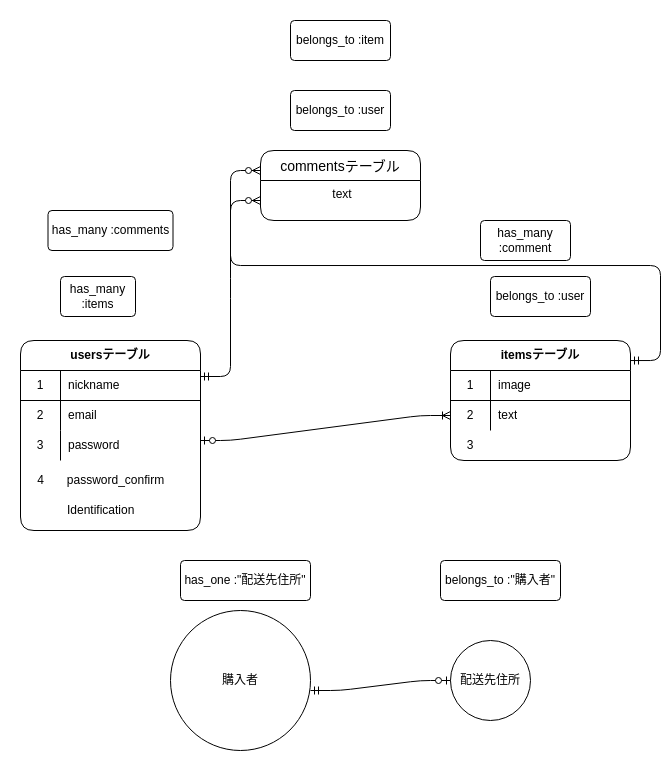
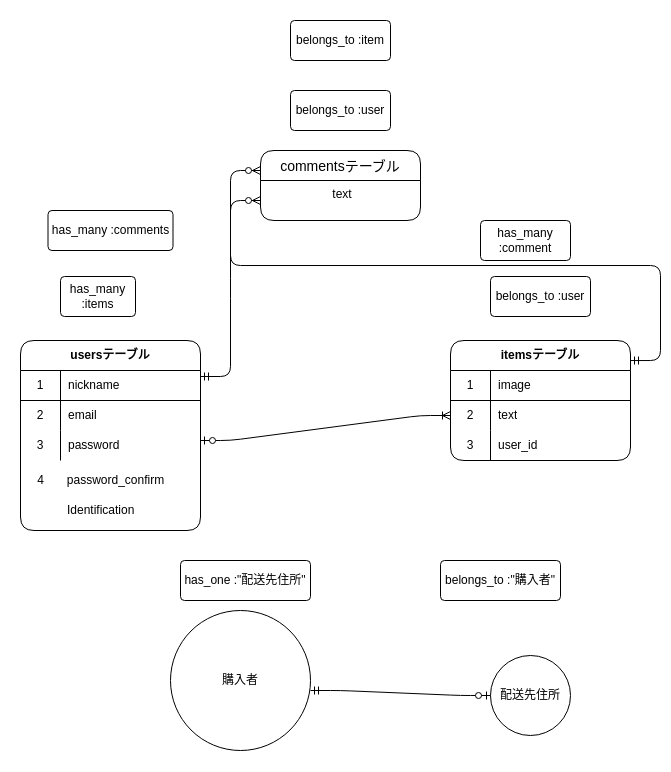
node "user_id": added
node "配送先住所": moved (491, 681) -> (531, 696)
